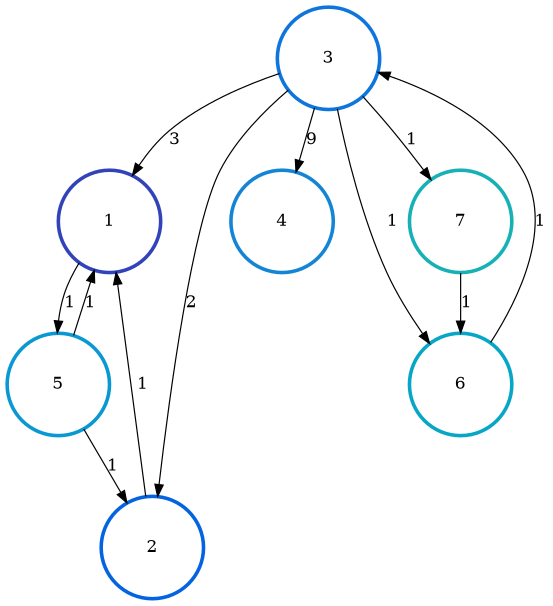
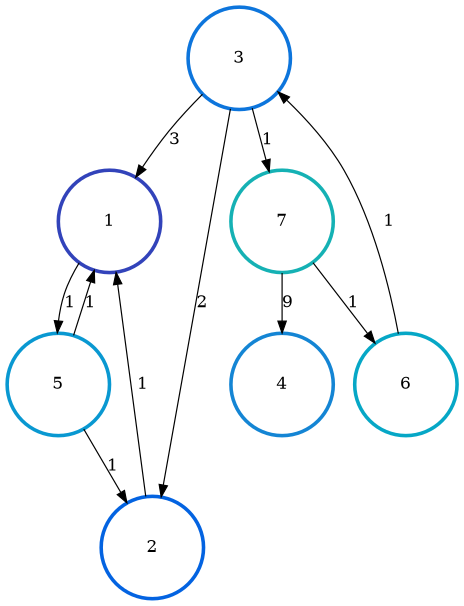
edge "3" -> "4": now "7" -> "4"
edge "3" -> "6": removed, label "1"
